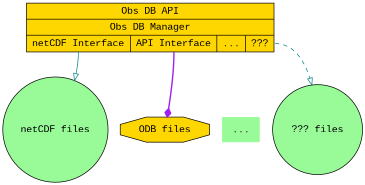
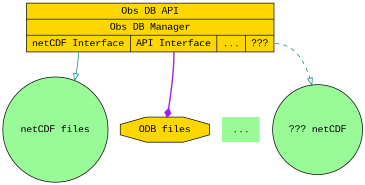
node "??? files": label "??? files" -> "??? netCDF"
